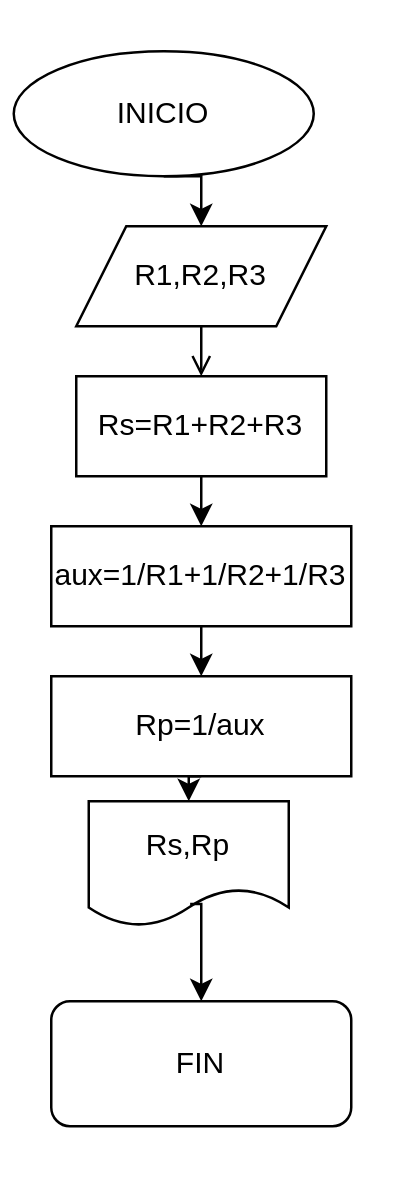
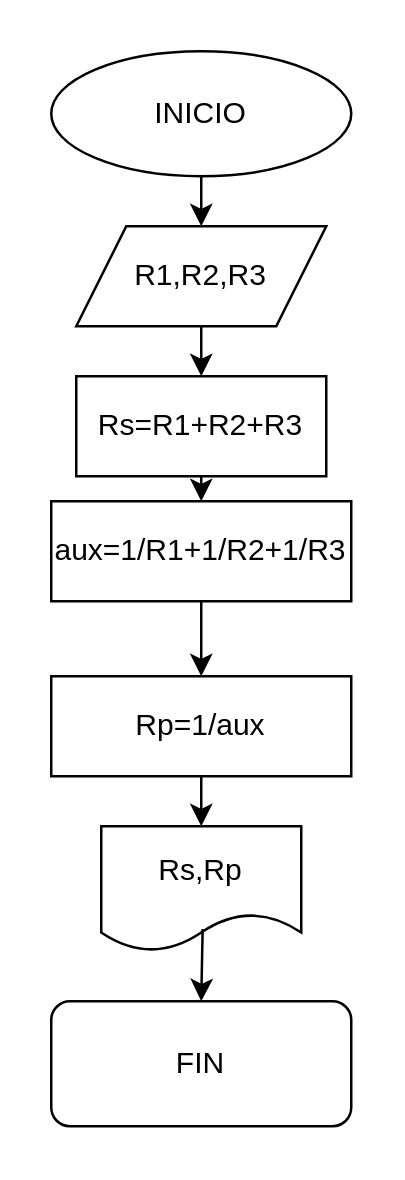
node "INICIO": moved (164, 114) -> (201, 114)
edge "R1,R2,R3" -> "Rs=R1+R2+R3": arrowhead open -> classic
node "aux=1/R1+1/R2+1/R3": moved (201, 576) -> (201, 551)
node "Rs,Rp": moved (189, 864) -> (201, 889)
